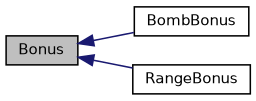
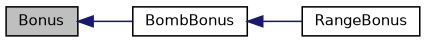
edge "RangeBonus" -> "Bonus": now "RangeBonus" -> "BombBonus"
